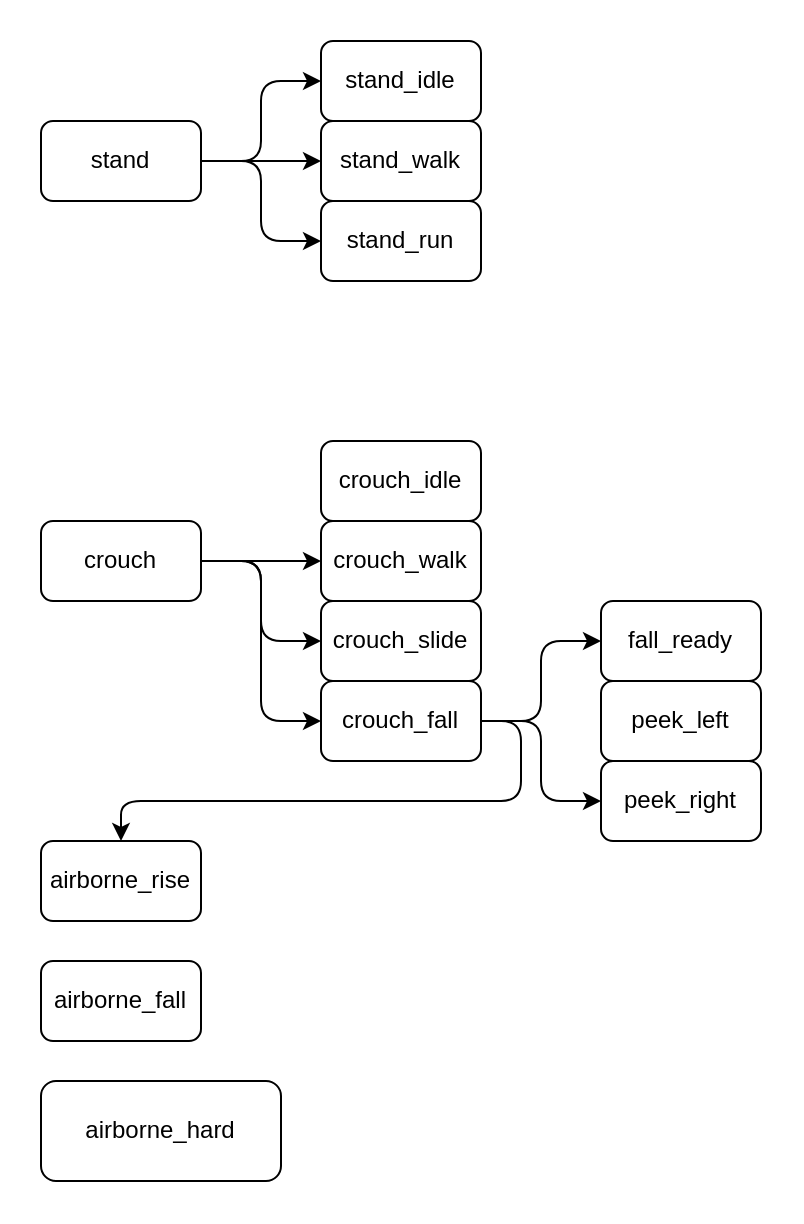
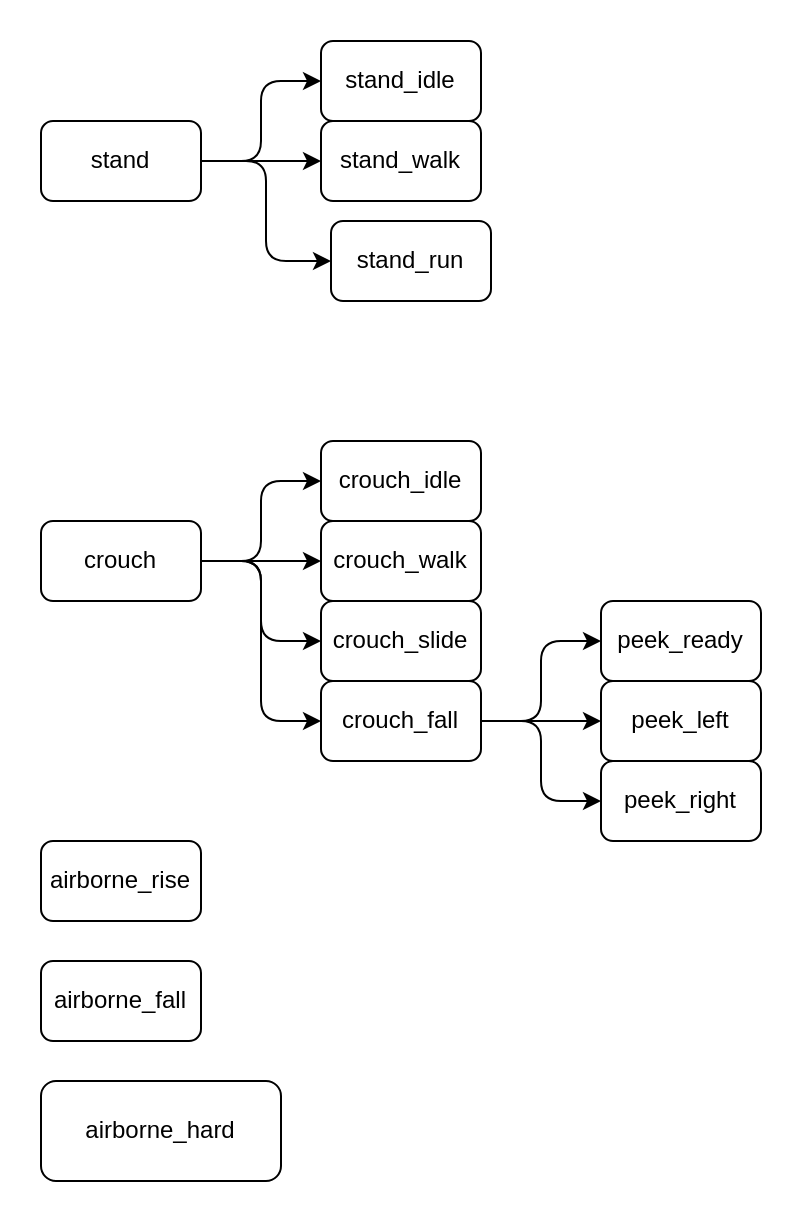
node "stand_run": moved (401, 241) -> (411, 261)
edge "crouch" -> "crouch_idle": added
node "fall_ready": label "fall_ready" -> "peek_ready"
edge "crouch_fall" -> "airborne_rise": now "crouch_fall" -> "peek_left"
